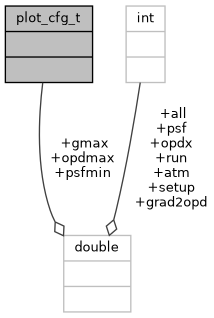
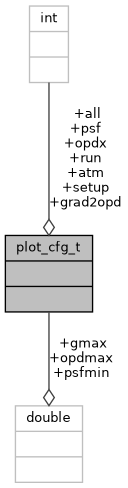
edge "int" -> "double": now "int" -> "plot_cfg_t"
